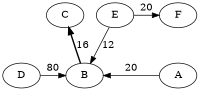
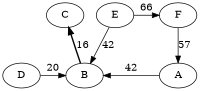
edge "E" -> "F": label "20" -> "66"
edge "F" -> "A": added, label "57"
edge "E" -> "B": label "12" -> "42"
edge "D" -> "B": label "80" -> "20"
edge "A" -> "B": label "20" -> "42"
